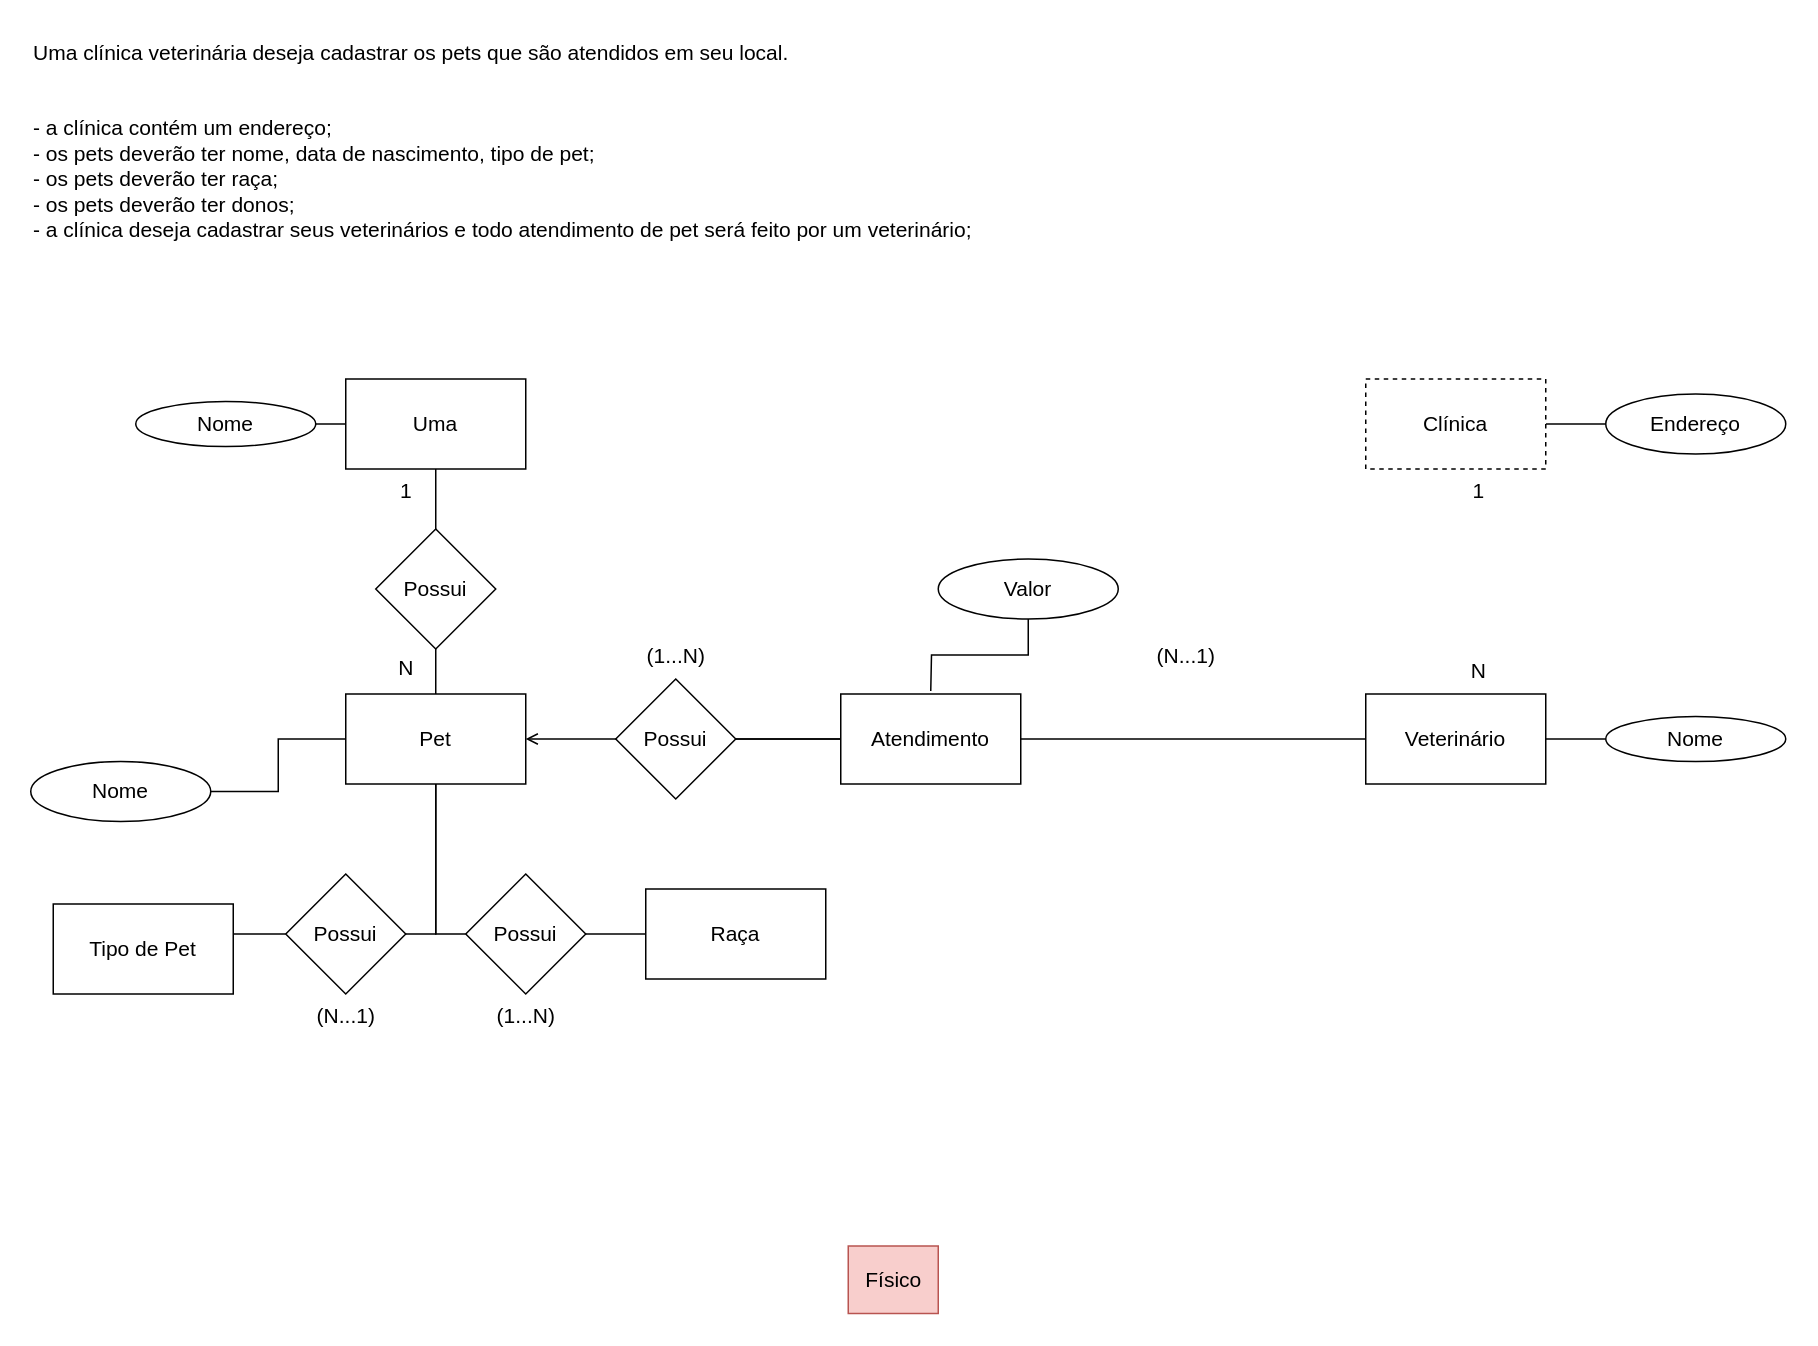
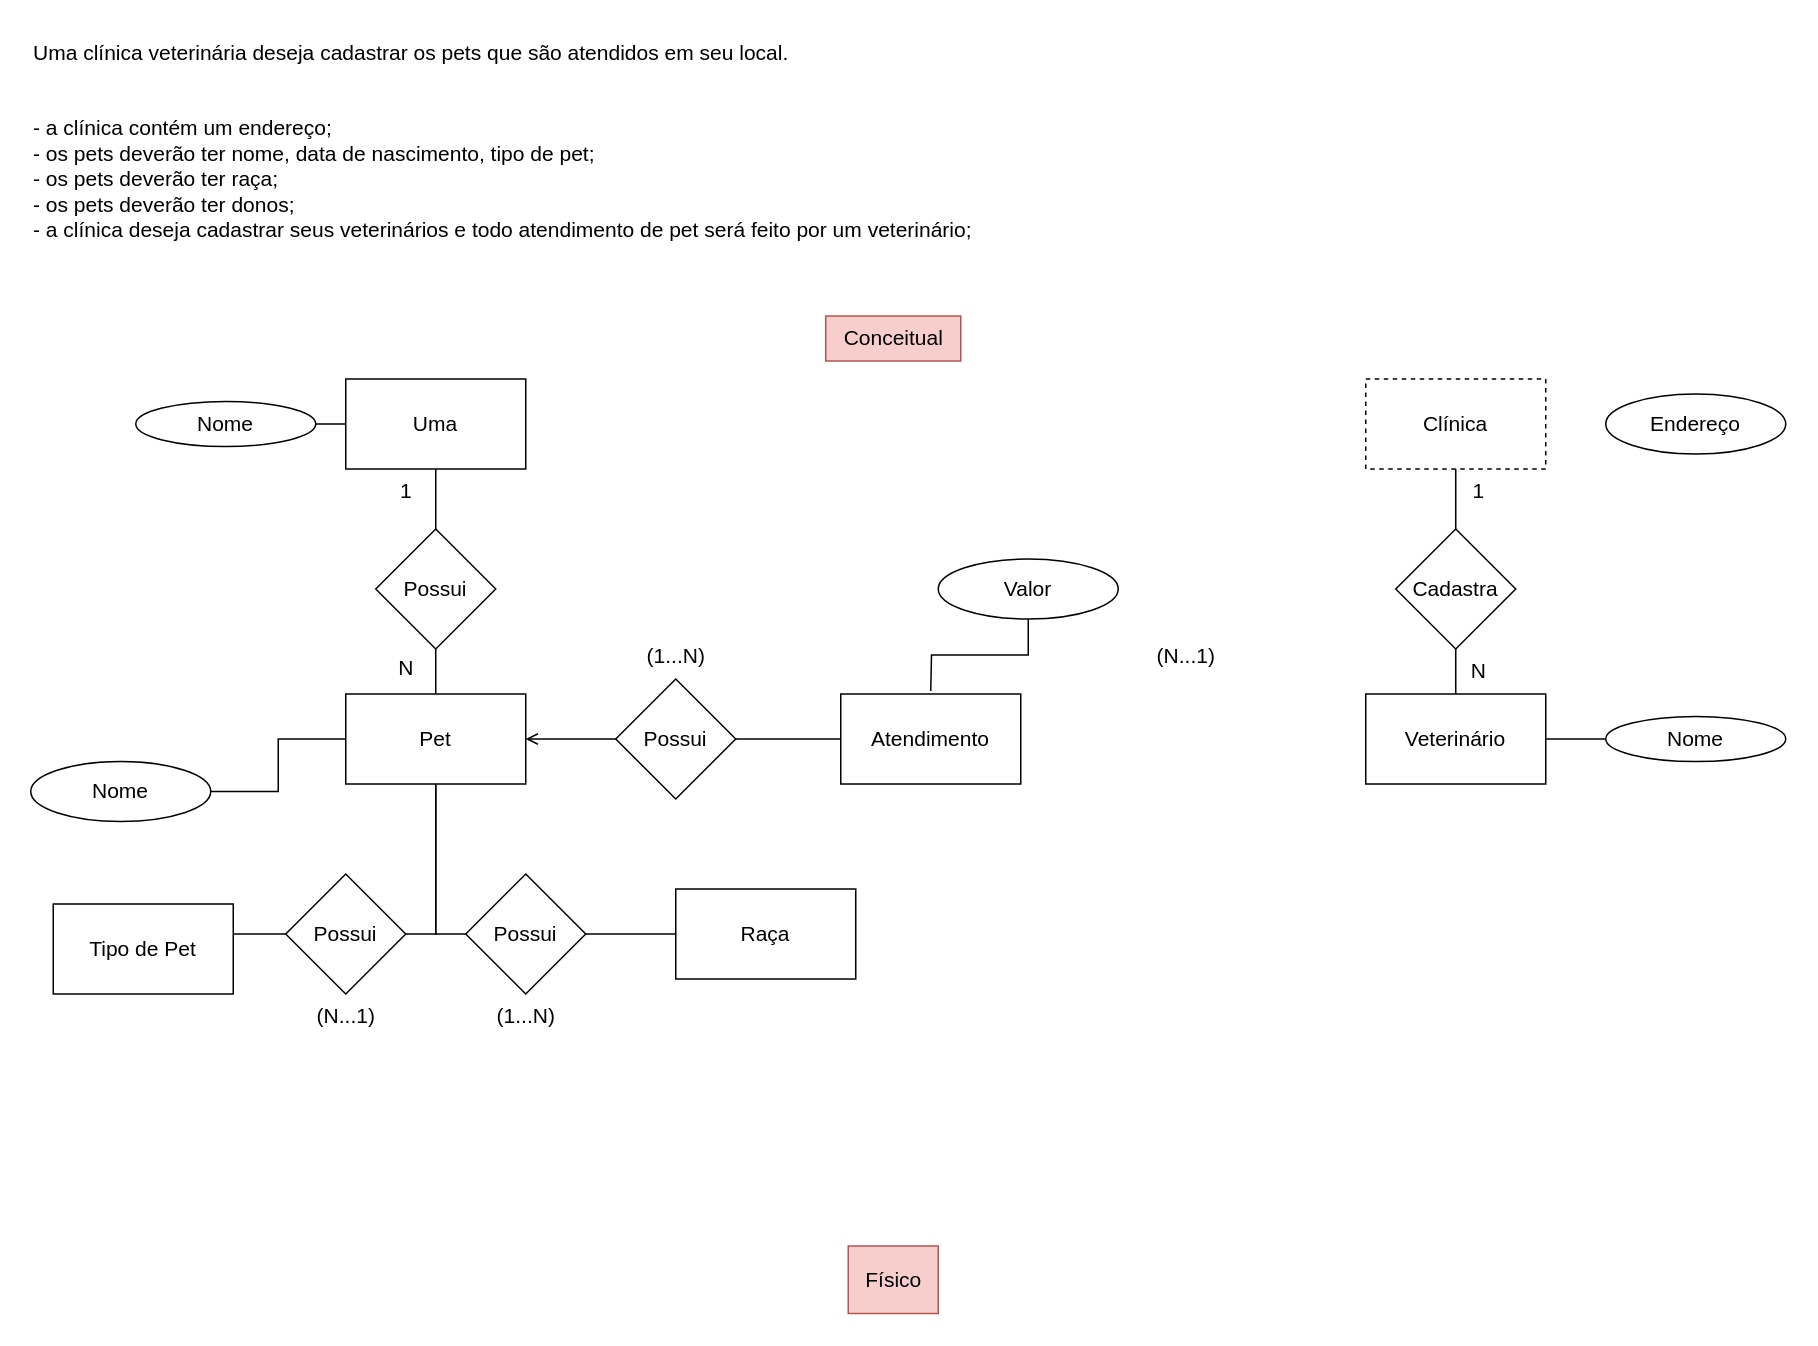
node "Conceitual": added
edge "Clínica" -- "Endereço": removed
edge "Clínica" -- "Veterinário": added
node "Cadastra": added
edge "Atendimento" -- "Veterinário": removed
node "Raça": moved (736, 934) -> (766, 934)
